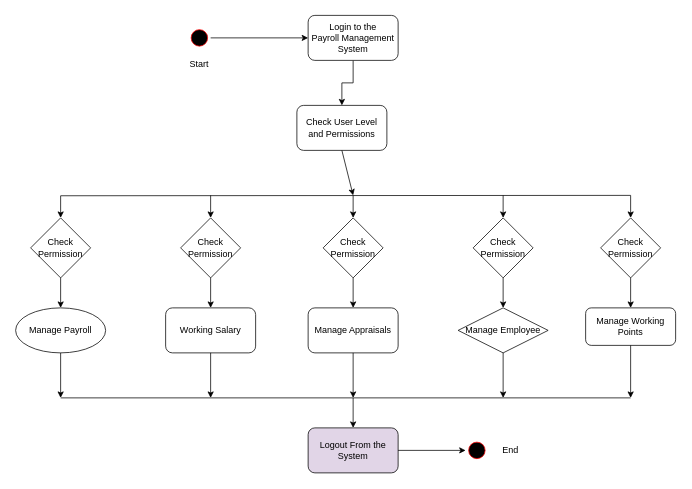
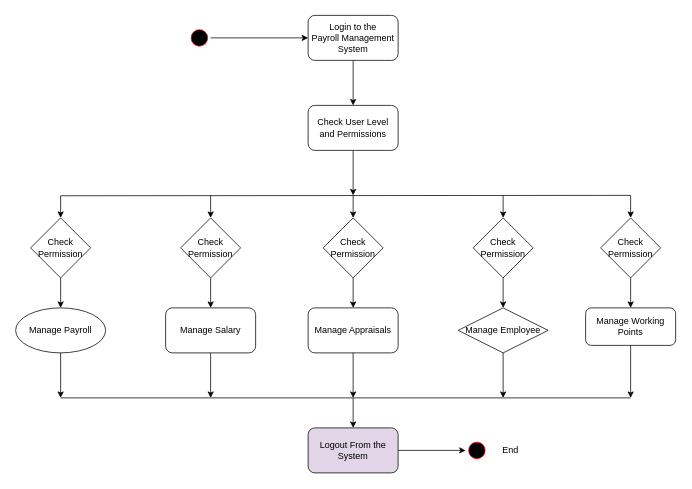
node "Start": removed
node "Check User Level and Permissions": moved (342, 128) -> (353, 128)
node "Working Salary": label "Working Salary" -> "Manage Salary"
